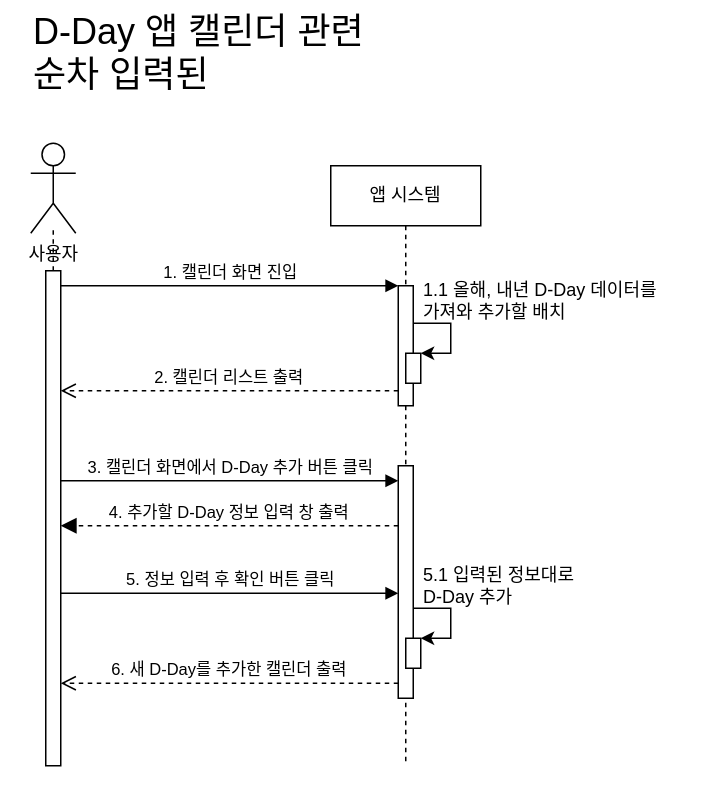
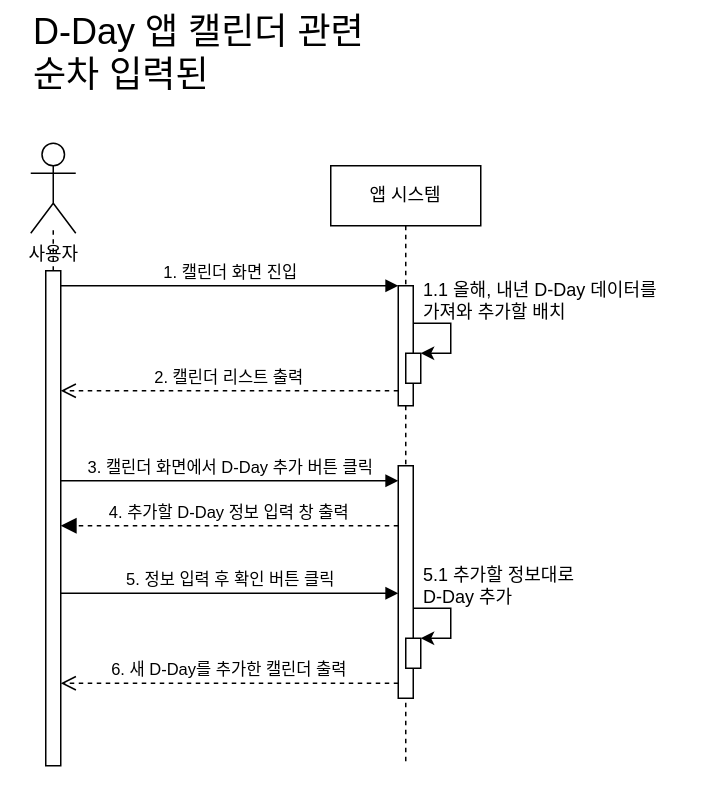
node "5.1 입력된 정보대로 D-Day 추가": label "5.1 입력된 정보대로 D-Day 추가" -> "5.1 추가할 정보대로 D-Day 추가"
